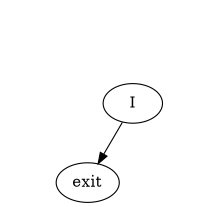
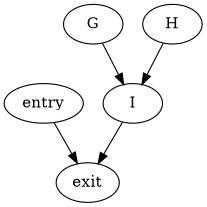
node "G": added
node "H": added
node "entry": added
